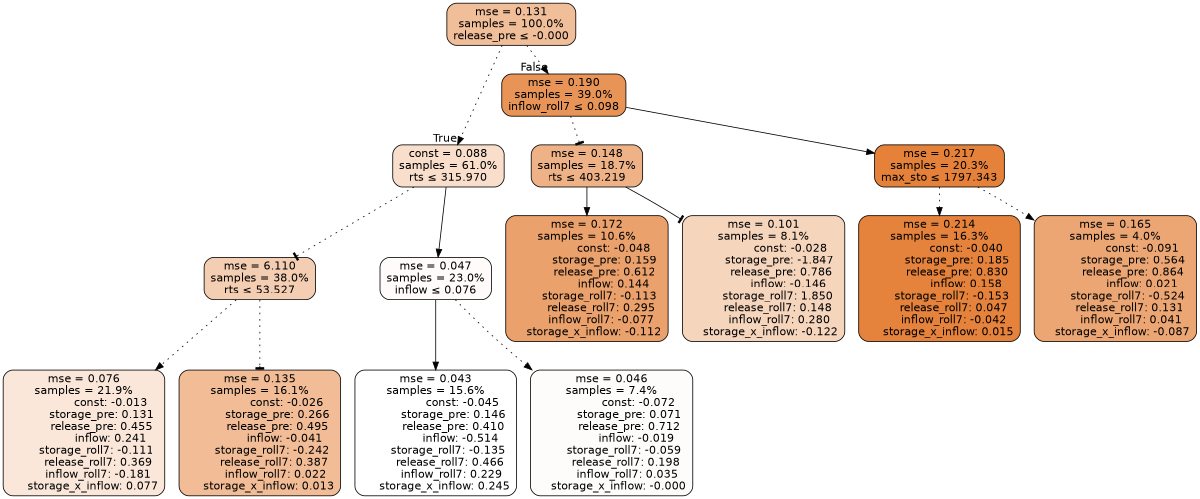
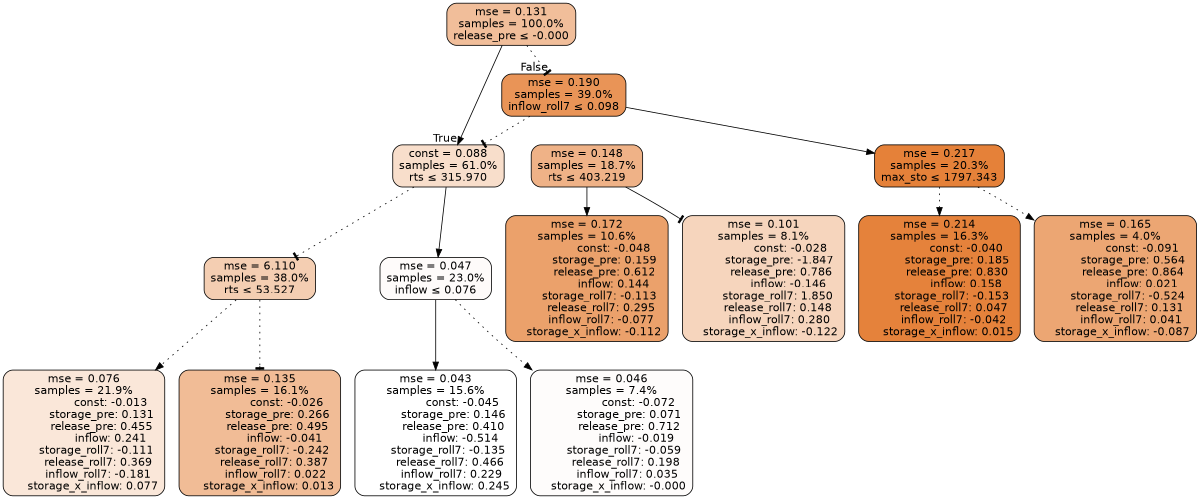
edge "mse = 0.131 samples = 100.0% release_pre ≤ -0.000" -> "mse = 0.190 samples = 39.0% inflow_roll7 ≤ 0.098": arrowhead normal -> tee
edge "mse = 0.131 samples = 100.0% release_pre ≤ -0.000" -> "const = 0.088 samples = 61.0% rts ≤ 315.970": style dotted -> solid
edge "mse = 0.190 samples = 39.0% inflow_roll7 ≤ 0.098" -> "mse = 0.148 samples = 18.7% rts ≤ 403.219": now "mse = 0.190 samples = 39.0% inflow_roll7 ≤ 0.098" -> "const = 0.088 samples = 61.0% rts ≤ 315.970"
